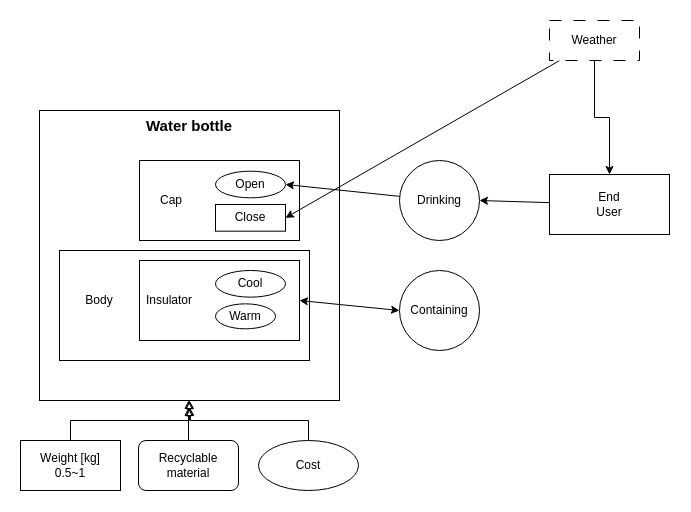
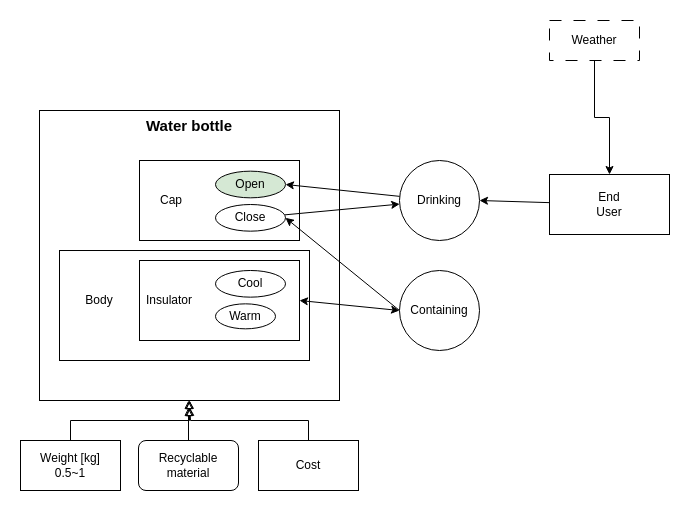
edge "Weather" -> "Close": now "Containing" -> "Close"
node "Open": fillcolor #ffffff -> #d5e8d4
edge "Close" -> "Drinking": added
node "Close": shape rectangle -> ellipse
node "Cost": shape ellipse -> rectangle
